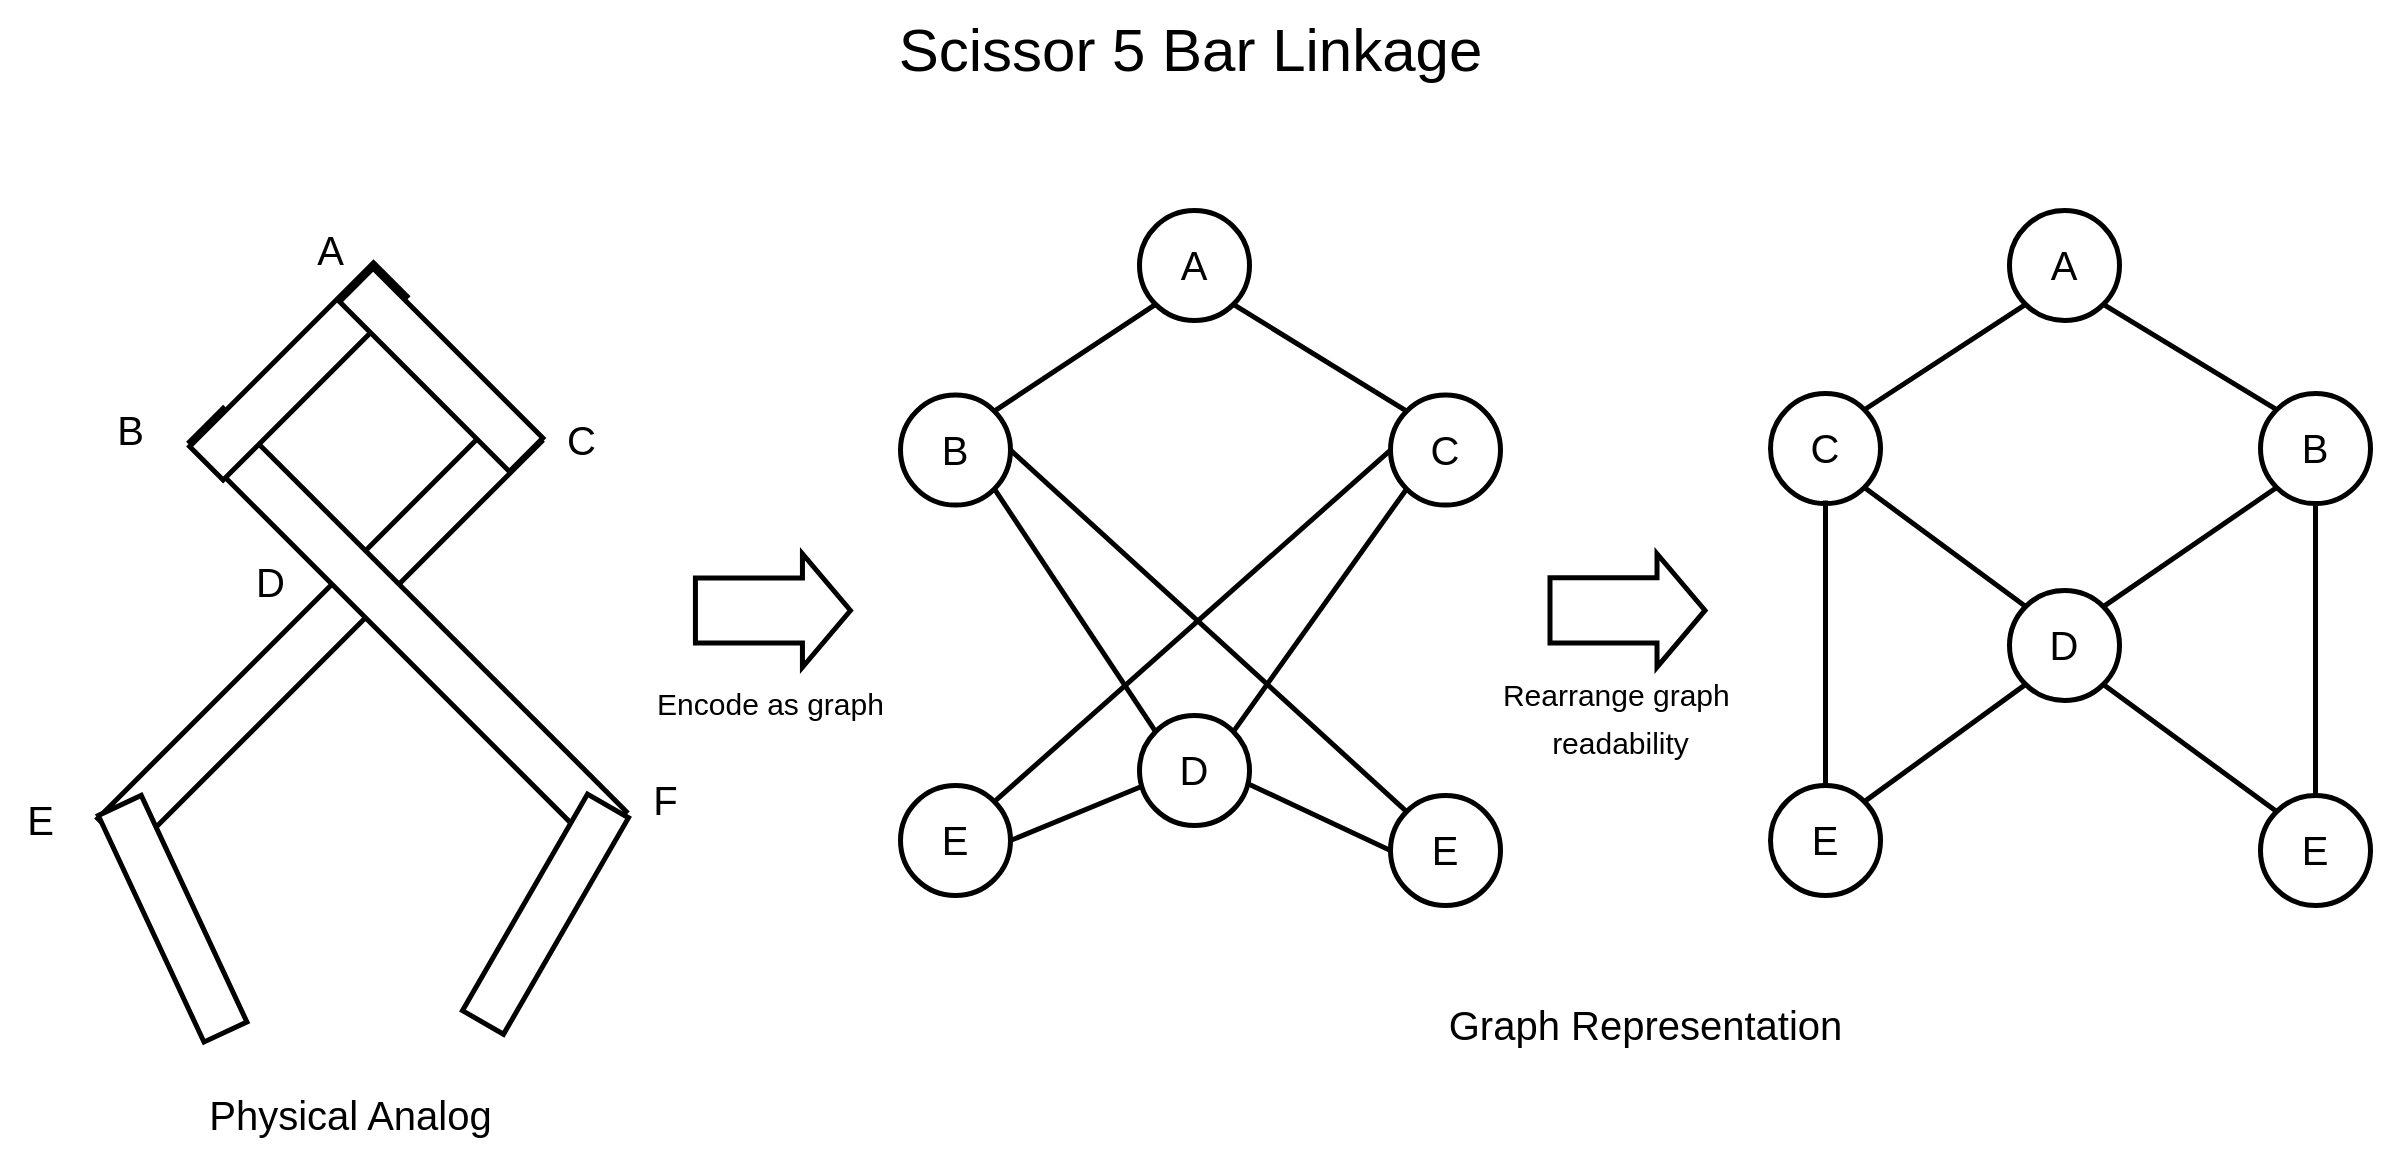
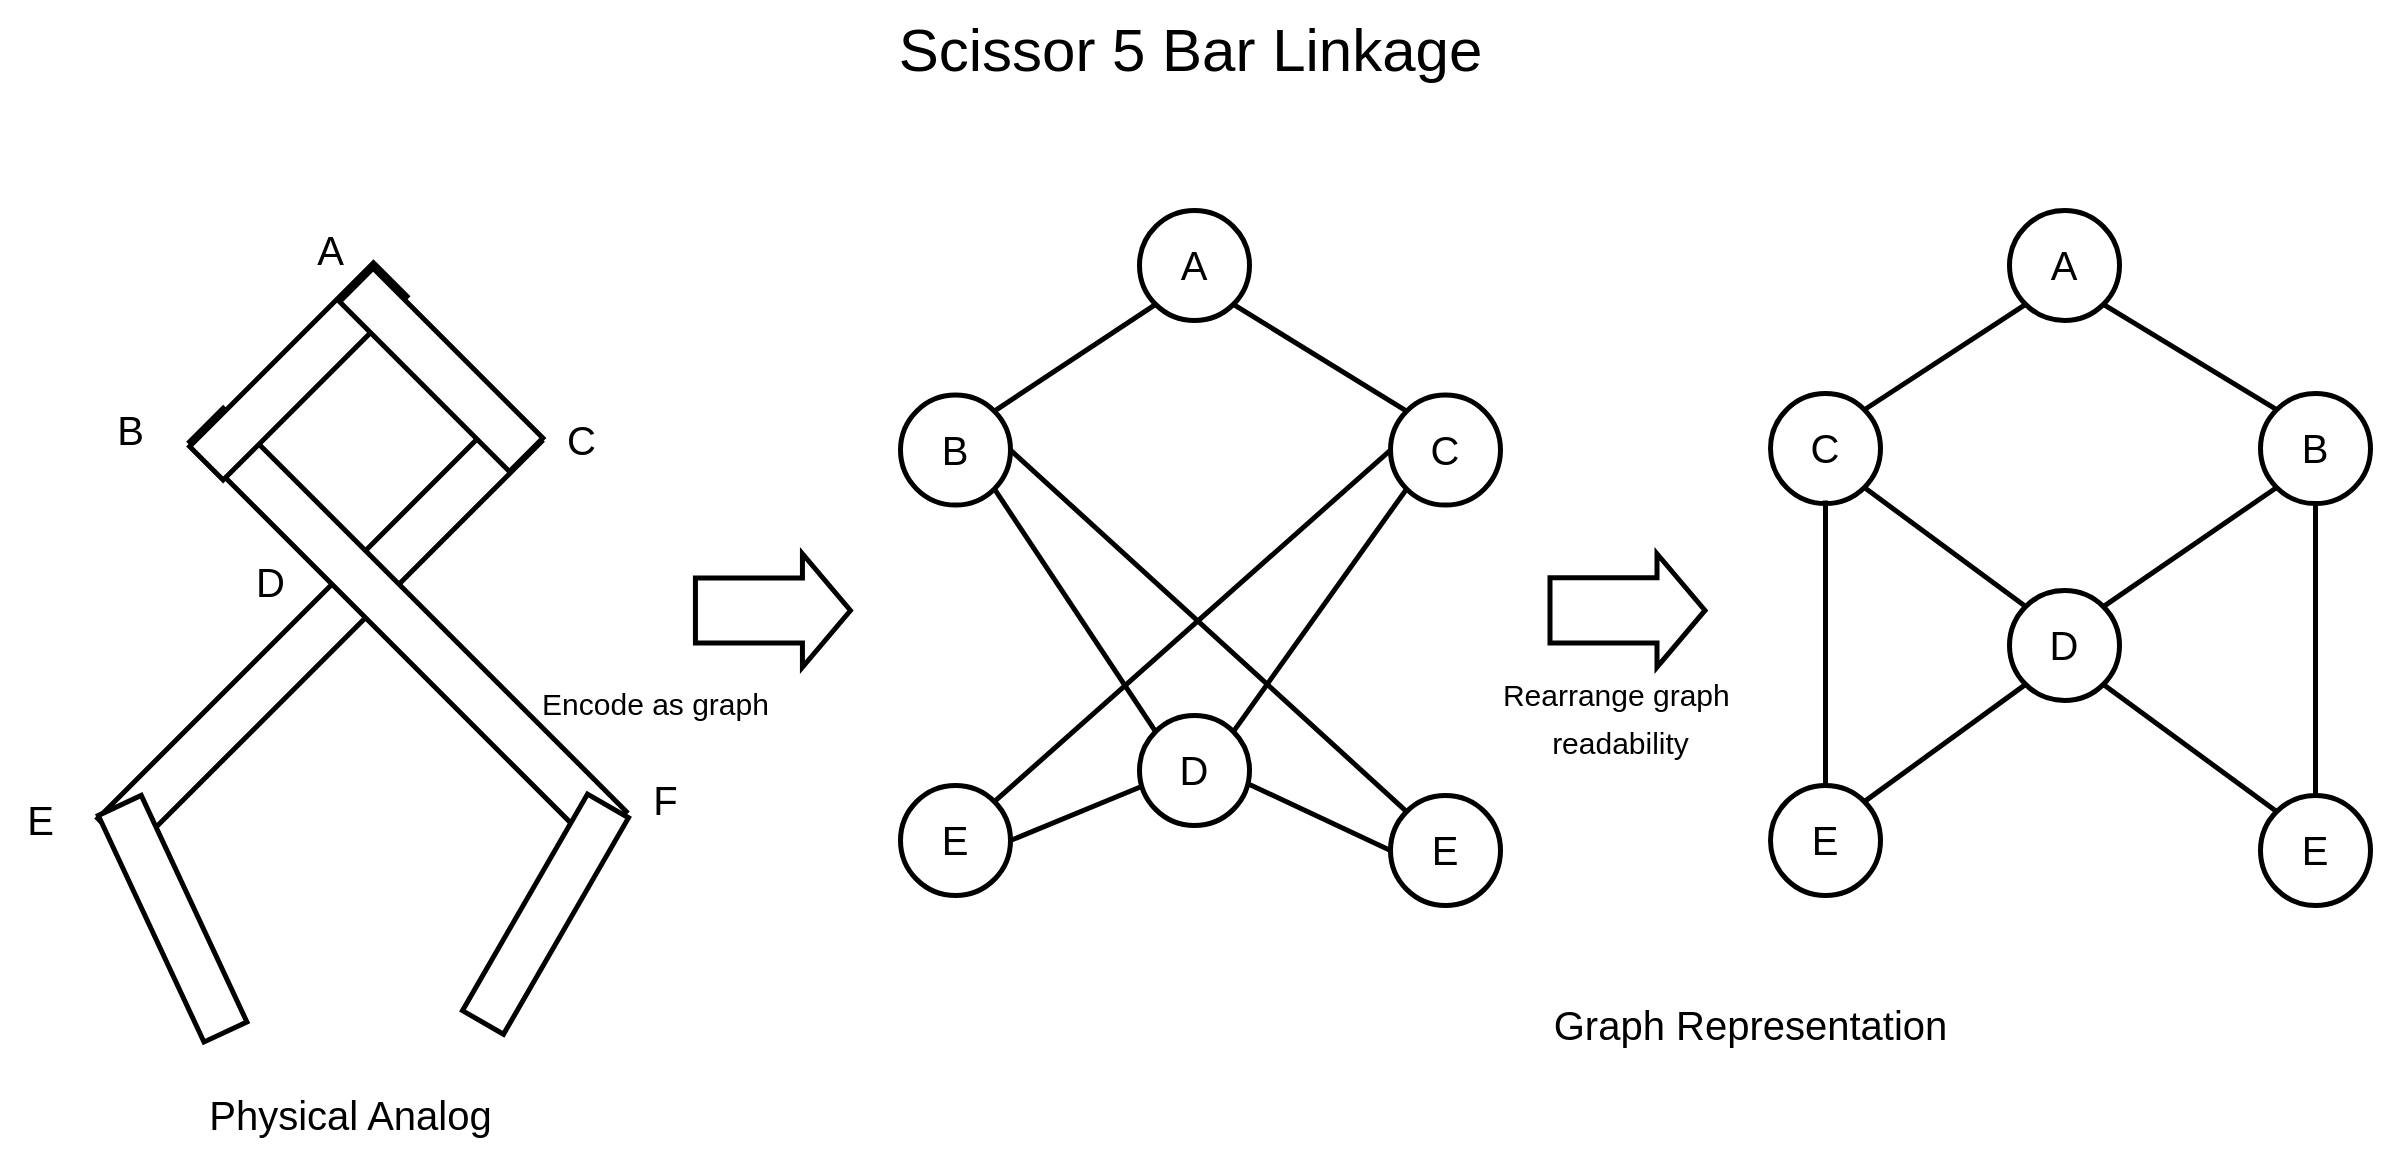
node "Encode as graph": moved (771, 701) -> (656, 701)
node "Graph Representation": moved (1646, 1026) -> (1751, 1026)
